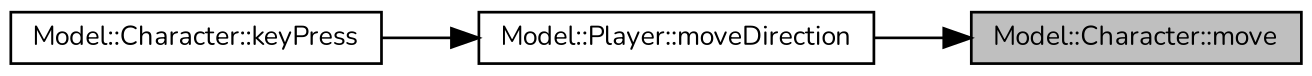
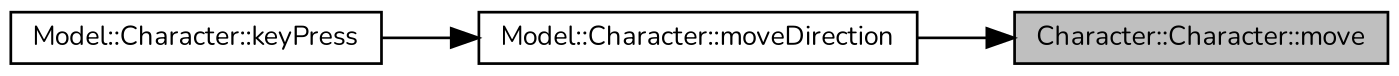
node "Model::Player::moveDirection": label "Model::Player::moveDirection" -> "Model::Character::moveDirection"
node "Model::Character::move": label "Model::Character::move" -> "Character::Character::move"
